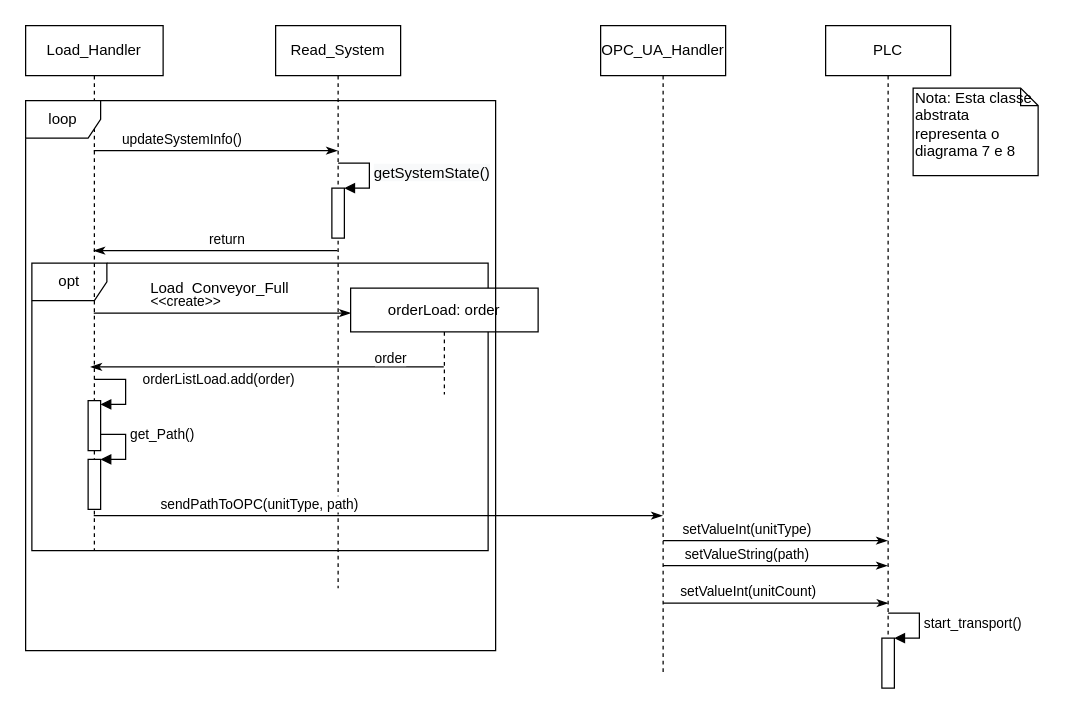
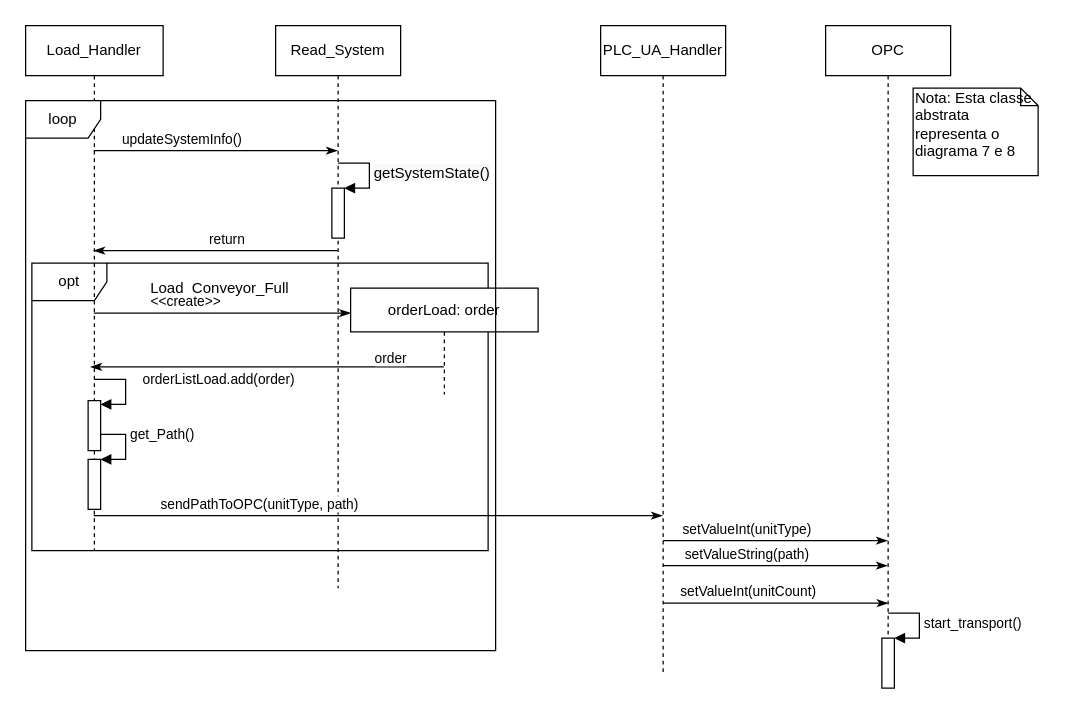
node "OPC_UA_Handler": label "OPC_UA_Handler" -> "PLC_UA_Handler"
node "PLC": label "PLC" -> "OPC"
